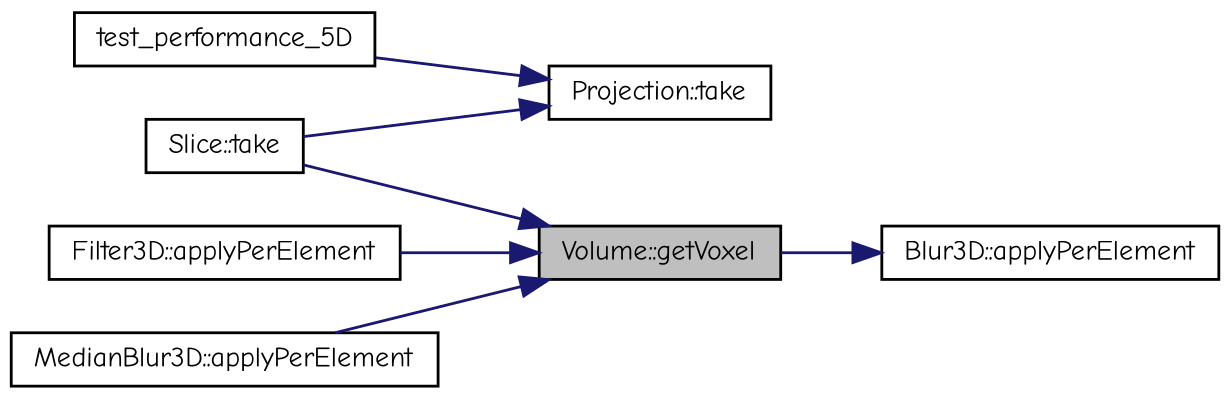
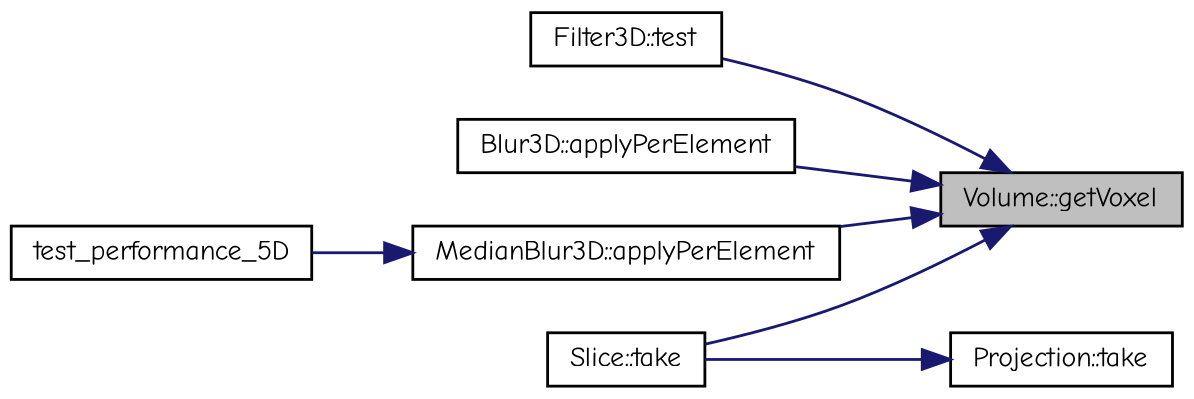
edge "test_performance_5D" -> "Projection::take": now "test_performance_5D" -> "MedianBlur3D::applyPerElement"
node "Filter3D::applyPerElement": label "Filter3D::applyPerElement" -> "Filter3D::test"
edge "Volume::getVoxel" -> "Blur3D::applyPerElement": reversed
